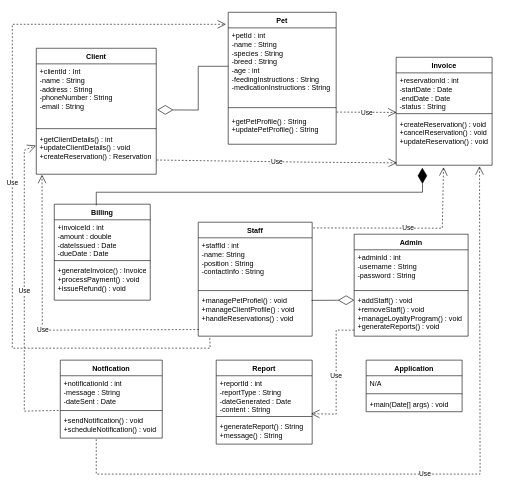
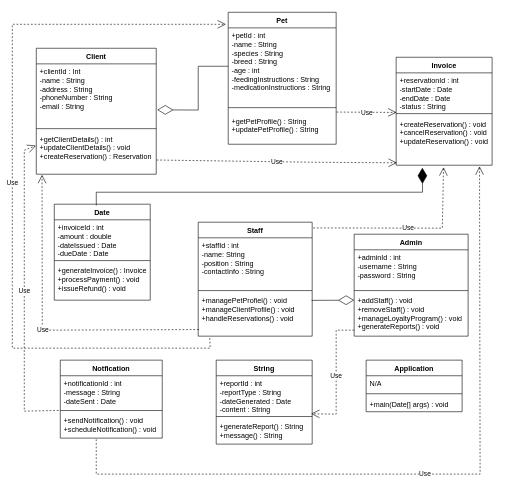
node "Billing": label "Billing" -> "Date"
node "Report": label "Report" -> "String"
